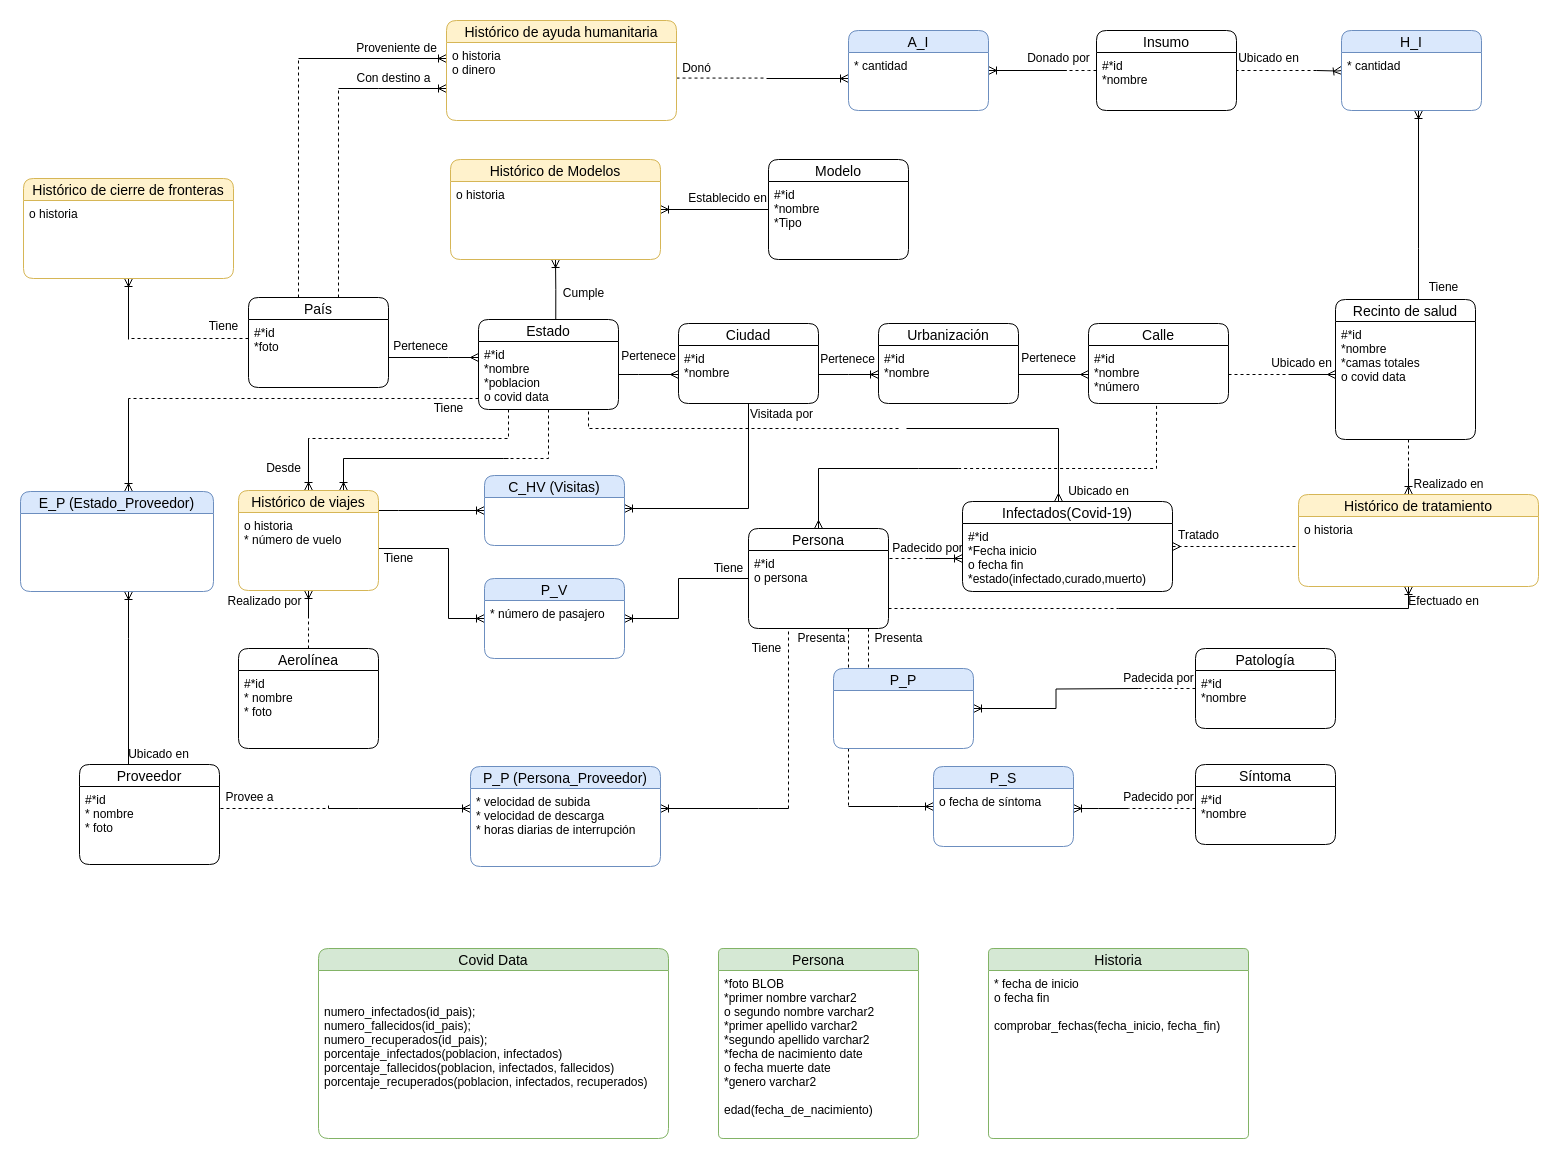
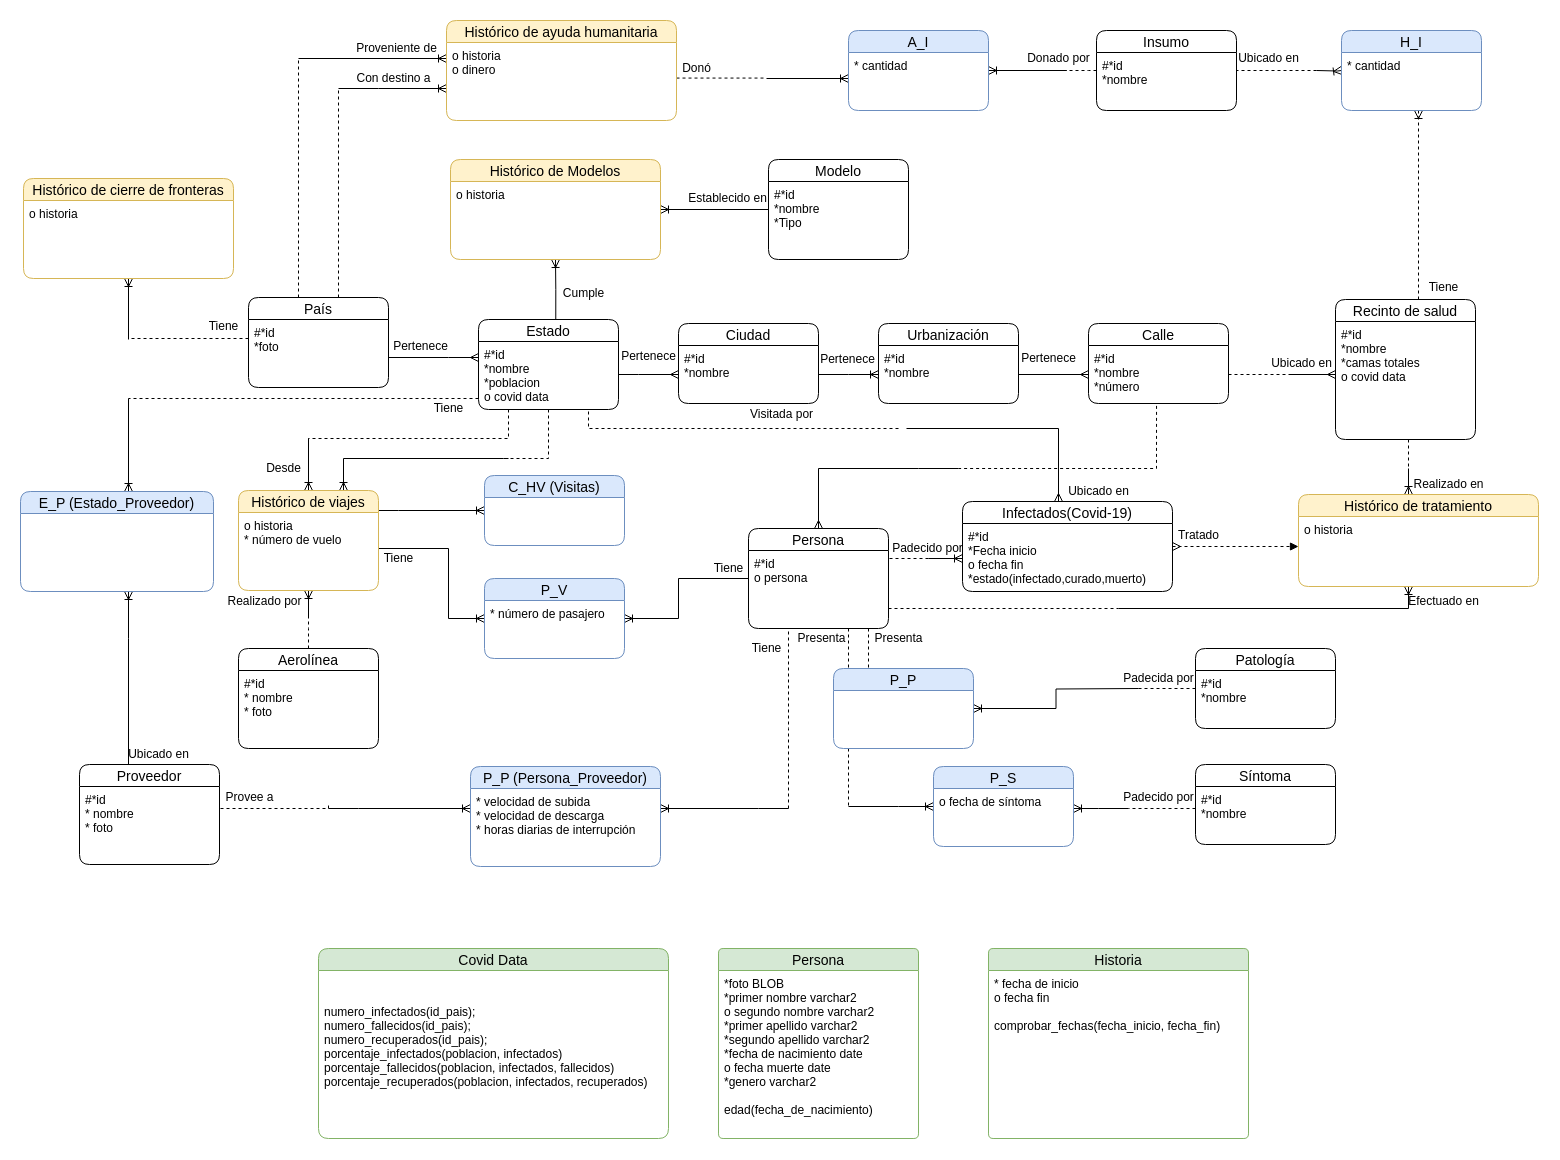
edge "Recinto de salud" -> "H_I": style solid -> dashed
edge "Ciudad" -> "C_HV (Visitas)": removed
edge "Histórico de tratamiento" -> "Infectados(Covid-19)": arrowhead none -> block
